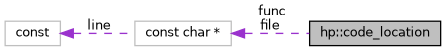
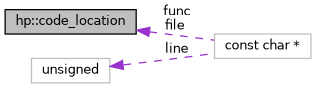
node "const": label "const" -> "unsigned"
edge "hp::code_location" -> "const char *": reversed
